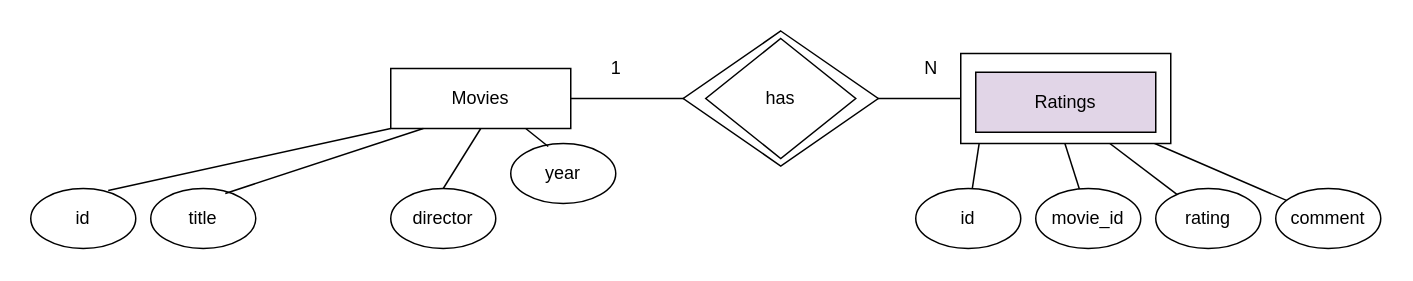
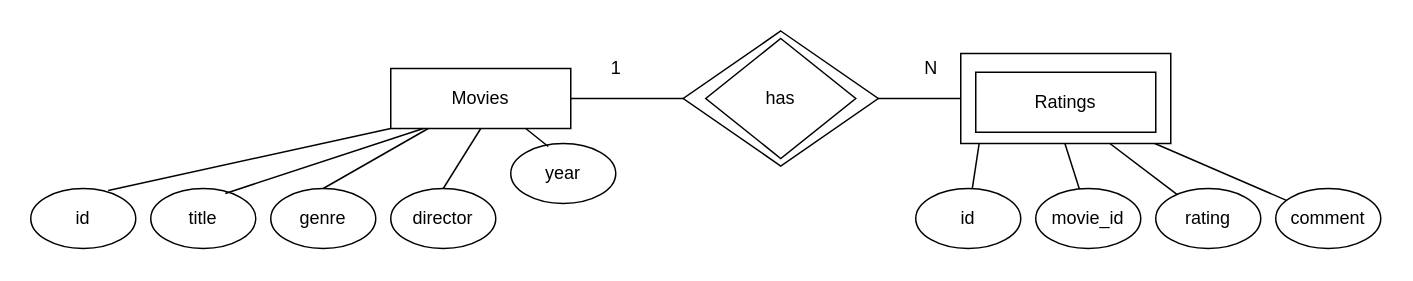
node "Ratings": fillcolor #e1d5e7 -> #ffffff
edge "Movies" -- "genre": added
node "genre": added
